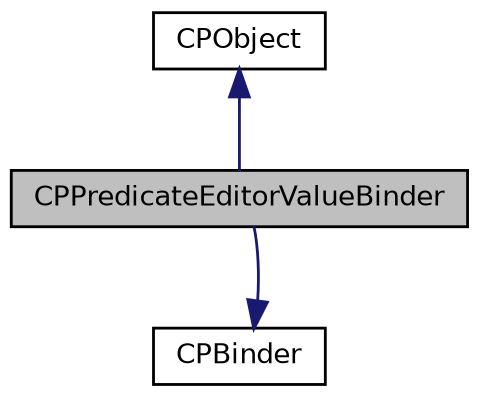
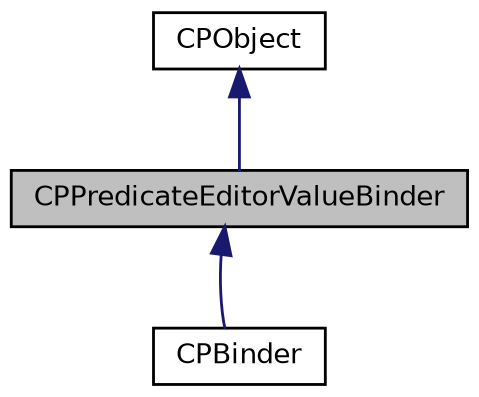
edge "CPPredicateEditorValueBinder" -> "CPBinder": reversed
